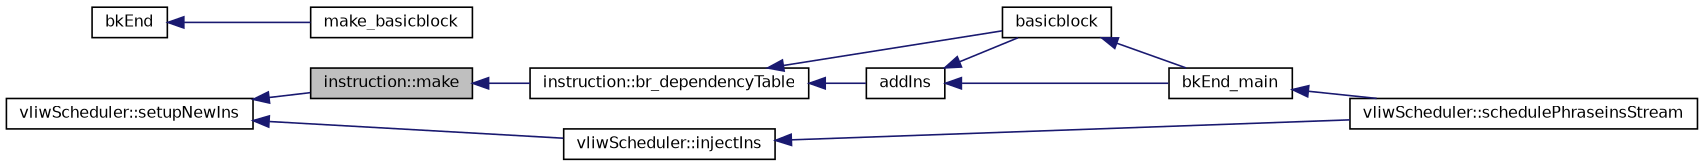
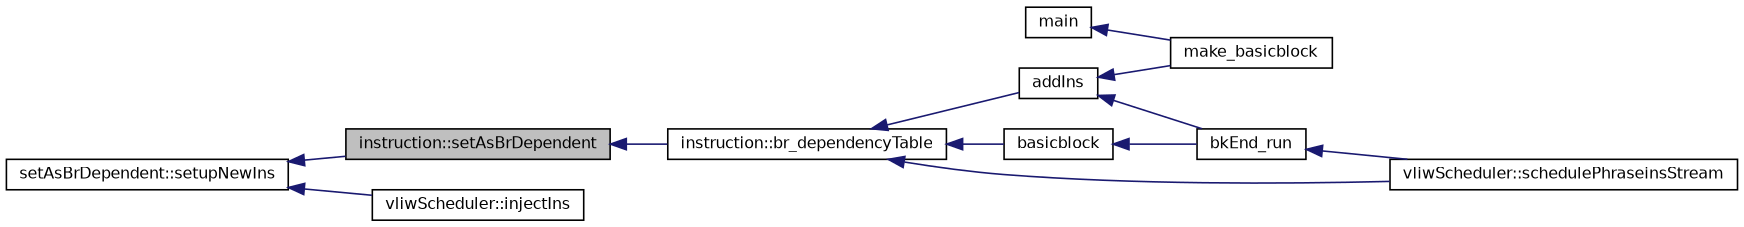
node "bkEnd": label "bkEnd" -> "main"
edge "basicblock" -> "addIns": now "make_basicblock" -> "addIns"
node "instruction::make": label "instruction::make" -> "instruction::setAsBrDependent"
node "bkEnd_main": label "bkEnd_main" -> "bkEnd_run"
node "vliwScheduler::setupNewIns": label "vliwScheduler::setupNewIns" -> "setAsBrDependent::setupNewIns"
edge "vliwScheduler::schedulePhraseinsStream" -> "vliwScheduler::injectIns": now "vliwScheduler::schedulePhraseinsStream" -> "instruction::br_dependencyTable"
